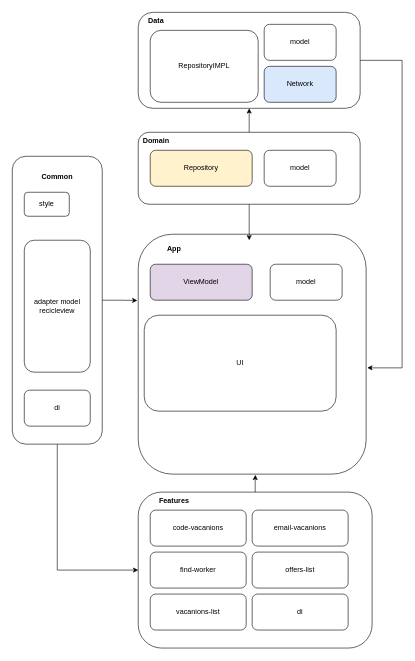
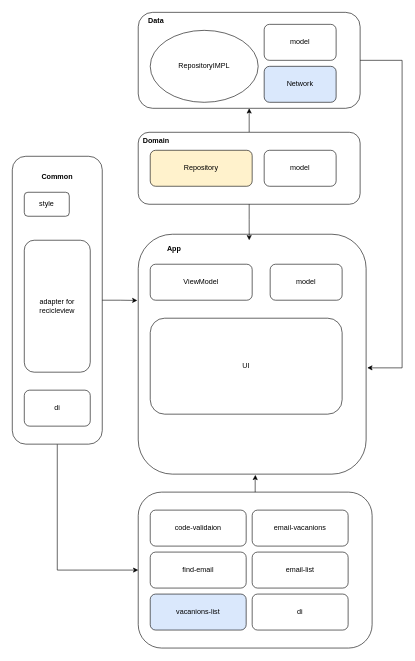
node "RepositoryIMPL": shape rounded rectangle -> ellipse
node "ViewModel": fillcolor #e1d5e7 -> #ffffff
node "adapter model recicleview": label "adapter model recicleview" -> "adapter for recicleview"
node "UI": moved (240, 363) -> (246, 366)
node "Features": removed
node "code-vacanions": label "code-vacanions" -> "code-validaion"
node "find-worker": label "find-worker" -> "find-email"
node "offers-list": label "offers-list" -> "email-list"
node "vacanions-list": fillcolor #ffffff -> #dae8fc
